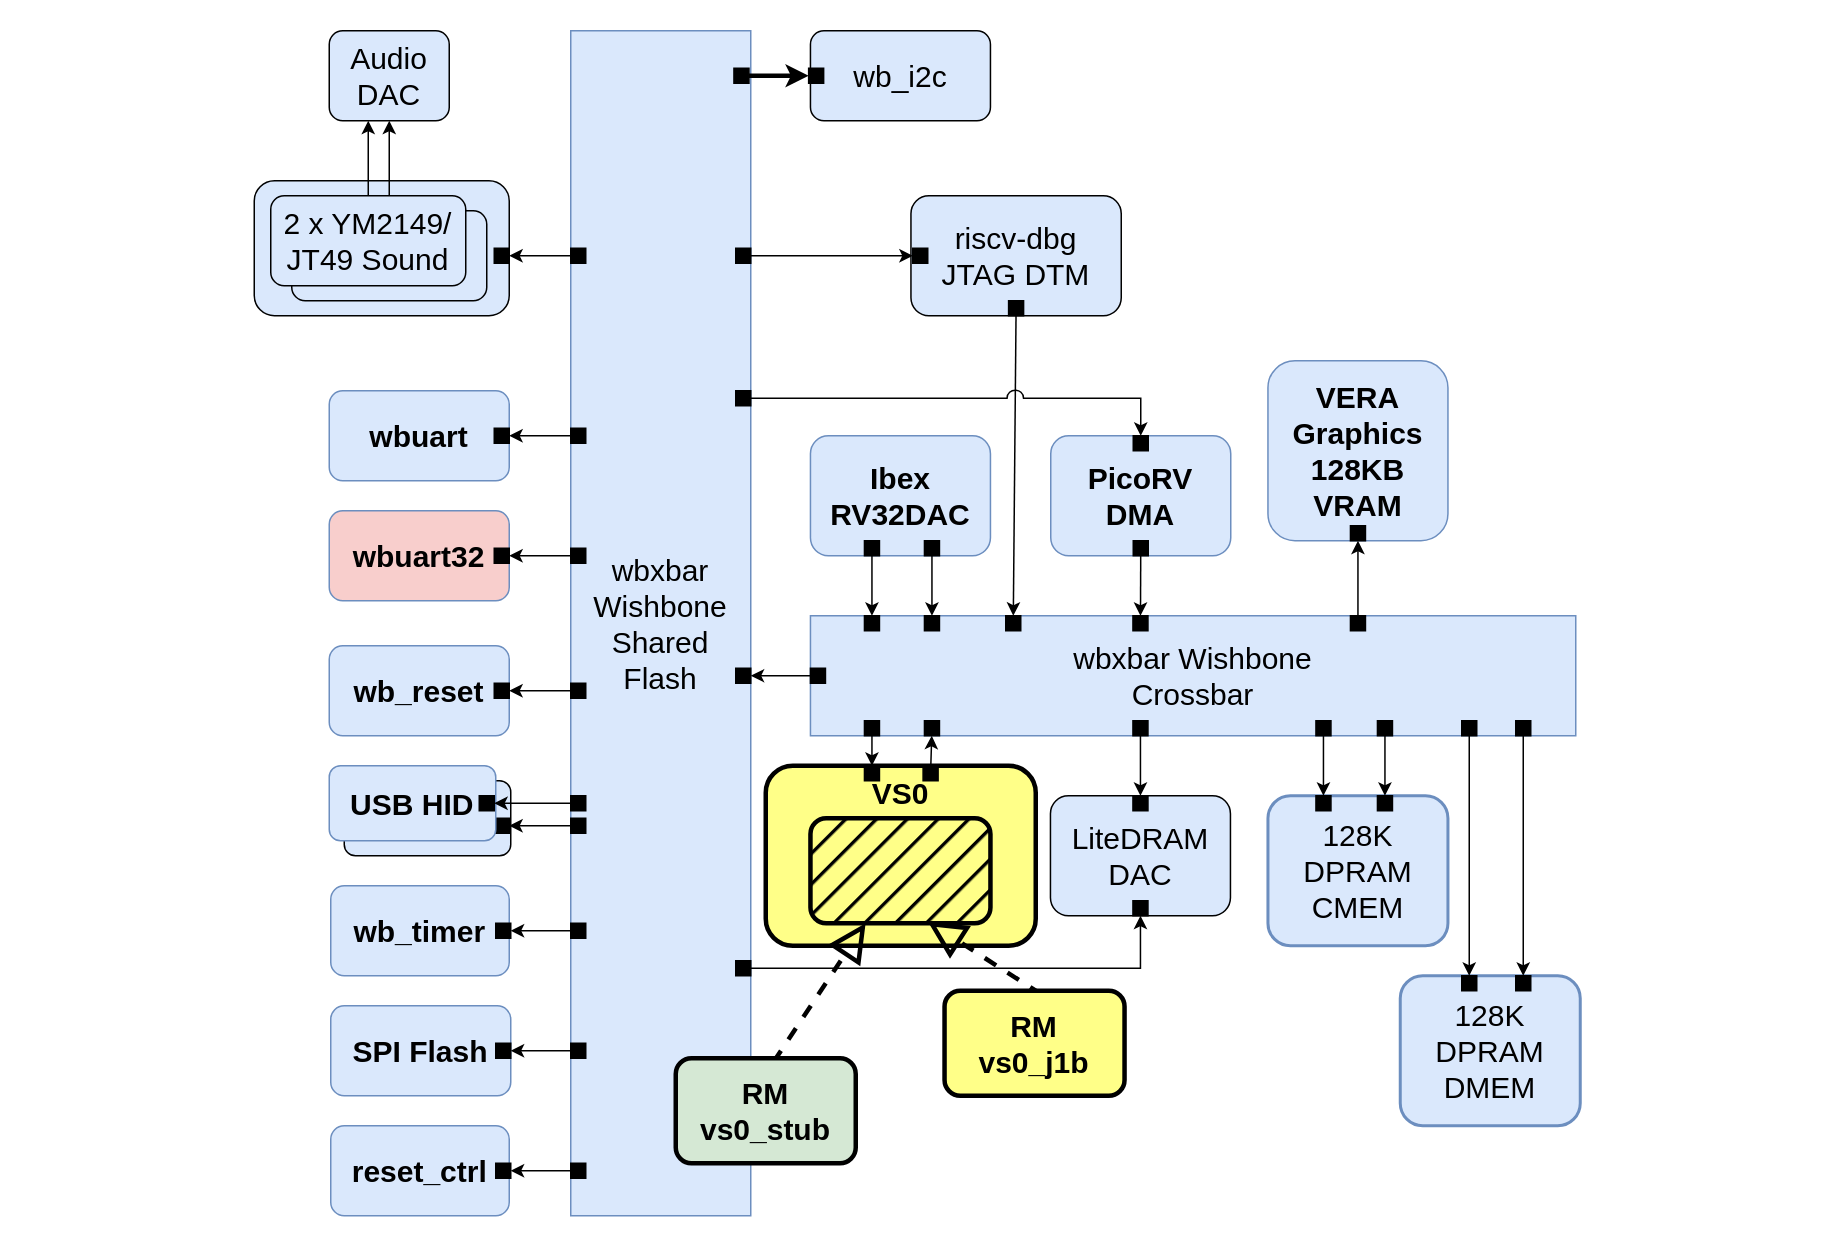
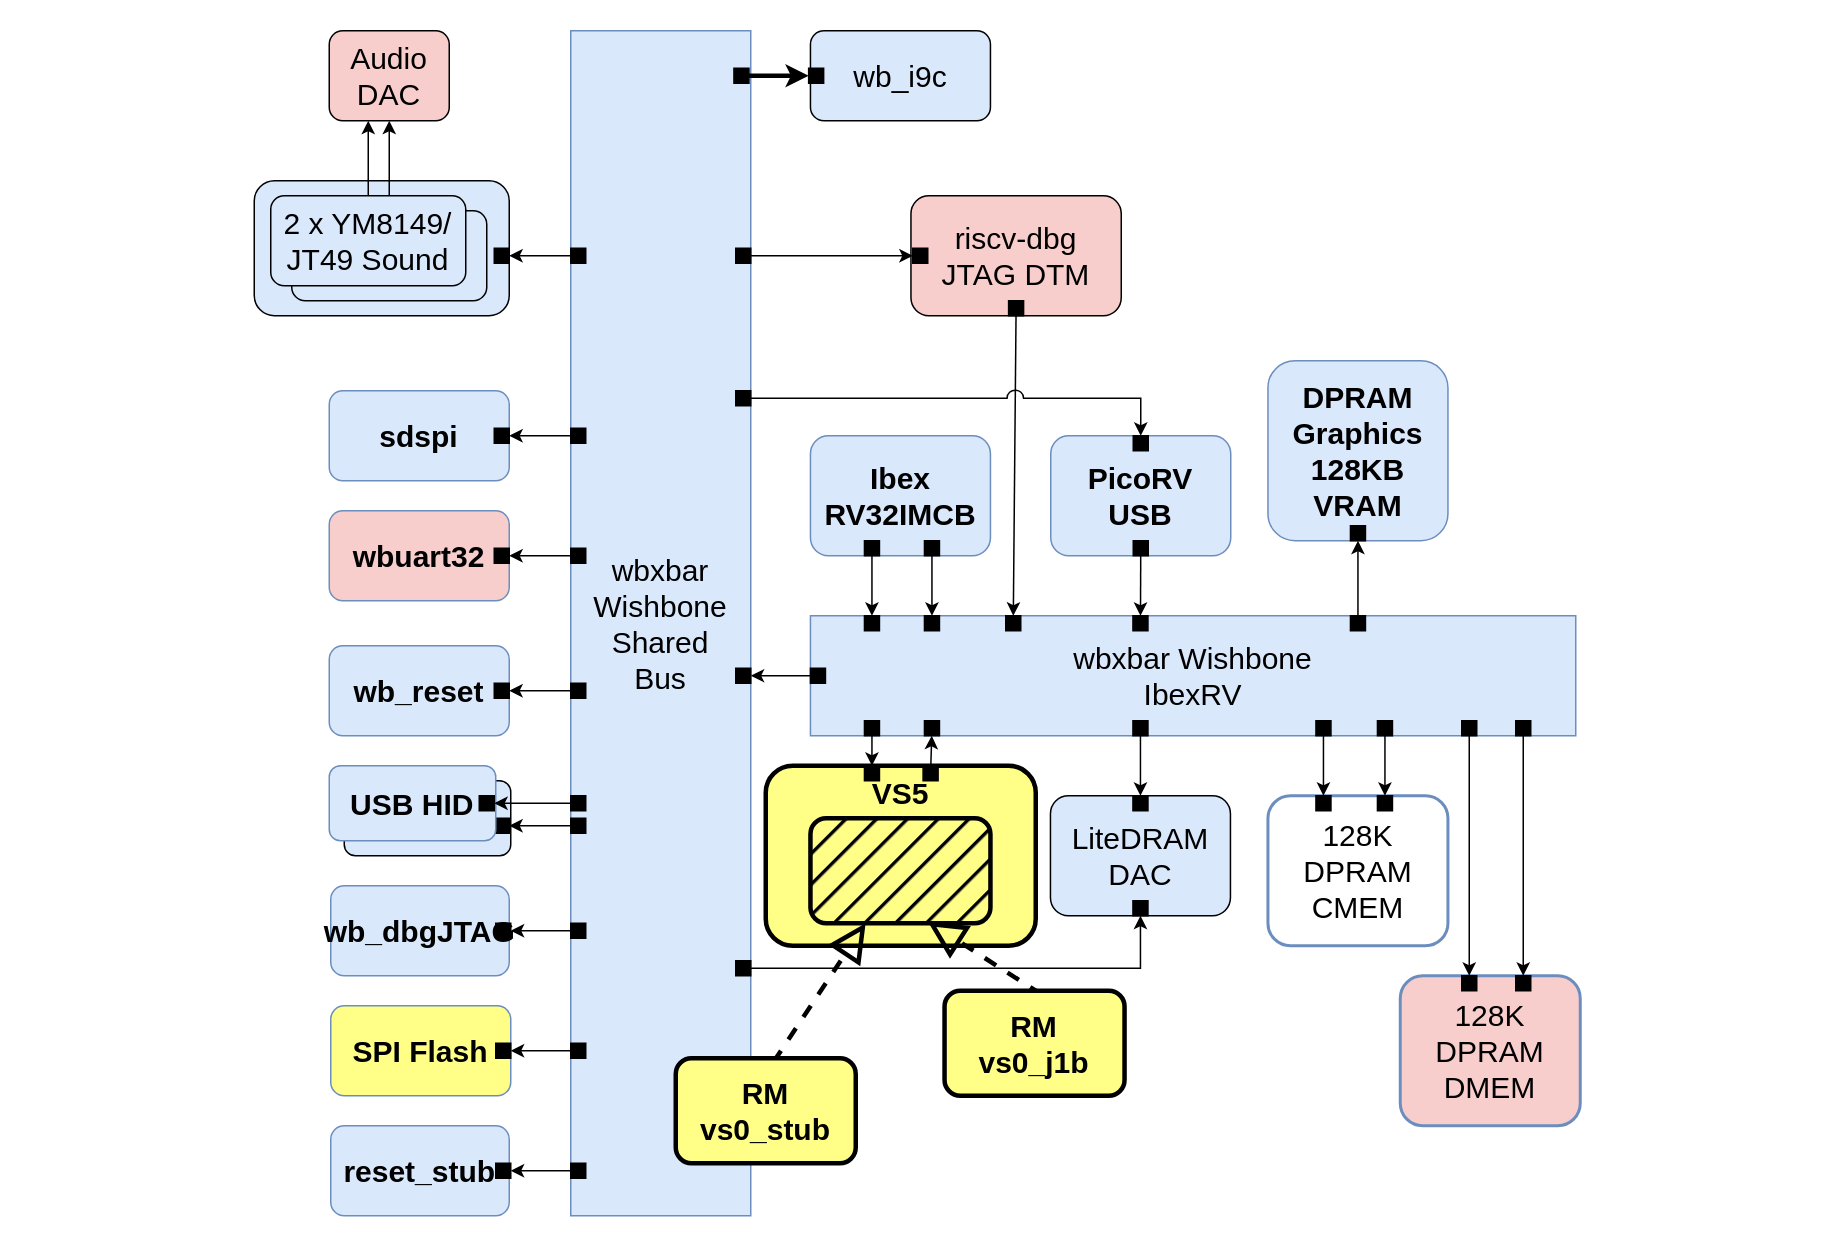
node "Audio DAC": fillcolor #dae8fc -> #f8cecc
node "wb_i2c": label "wb_i2c" -> "wb_i9c"
node "2 x YM2149/ JT49 Sound": label "2 x YM2149/ JT49 Sound" -> "2 x YM8149/ JT49 Sound"
node "riscv-dbgJTAG DTM": fillcolor #dae8fc -> #f8cecc
node "wbuart": label "wbuart" -> "sdspi"
node "VERA Graphics 128KB VRAM": label "VERA Graphics 128KB VRAM" -> "DPRAM Graphics 128KB VRAM"
node "IbexRV32DAC": label "IbexRV32DAC" -> "IbexRV32IMCB"
node "PicoRV DMA": label "PicoRV DMA" -> "PicoRV USB"
node "wbxbar Wishbone Shared Flash": label "wbxbar Wishbone Shared Flash" -> "wbxbar Wishbone Shared Bus"
node "wbxbar Wishbone Crossbar": label "wbxbar Wishbone Crossbar" -> "wbxbar Wishbone IbexRV"
node "VS0": label "VS0" -> "VS5"
node "128K DPRAM CMEM": fillcolor #dae8fc -> #ffffff
node "wb_timer": label "wb_timer" -> "wb_dbgJTAG"
node "SPI Flash": fillcolor #dae8fc -> #ffff88
node "128K DPRAM DMEM": fillcolor #dae8fc -> #f8cecc
node "RM vs0_stub": fillcolor #d5e8d4 -> #ffff88
node "reset_ctrl": label "reset_ctrl" -> "reset_stub"
